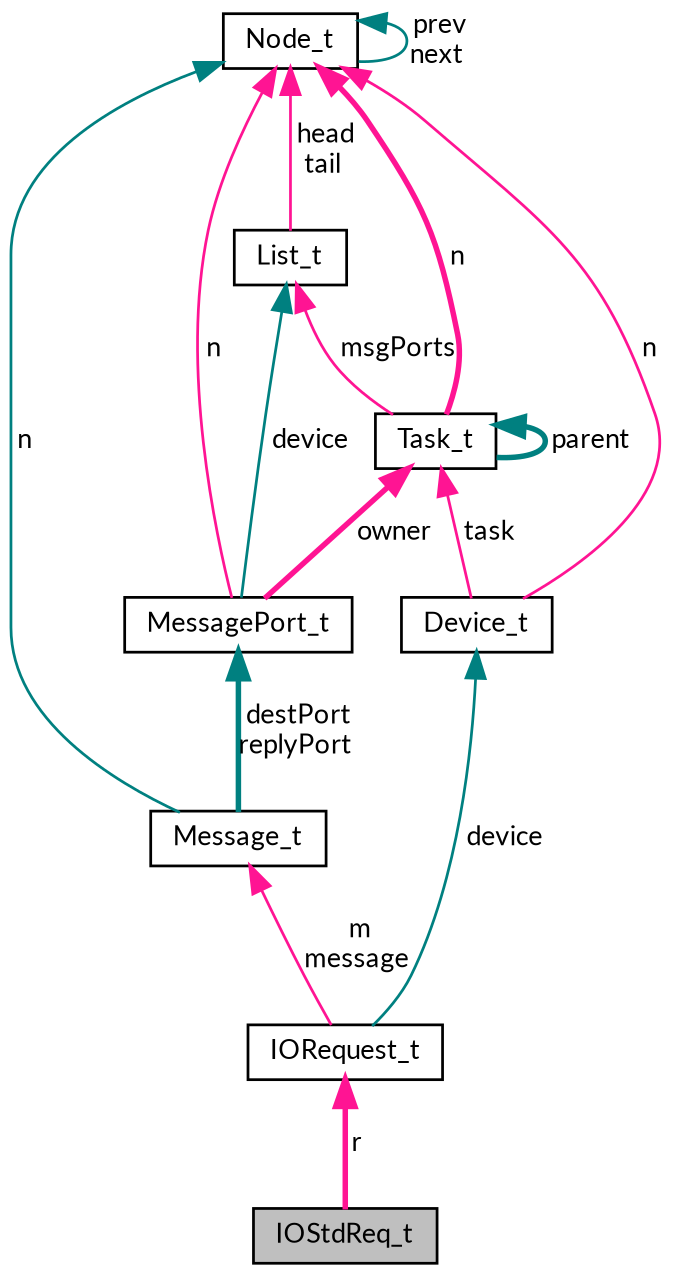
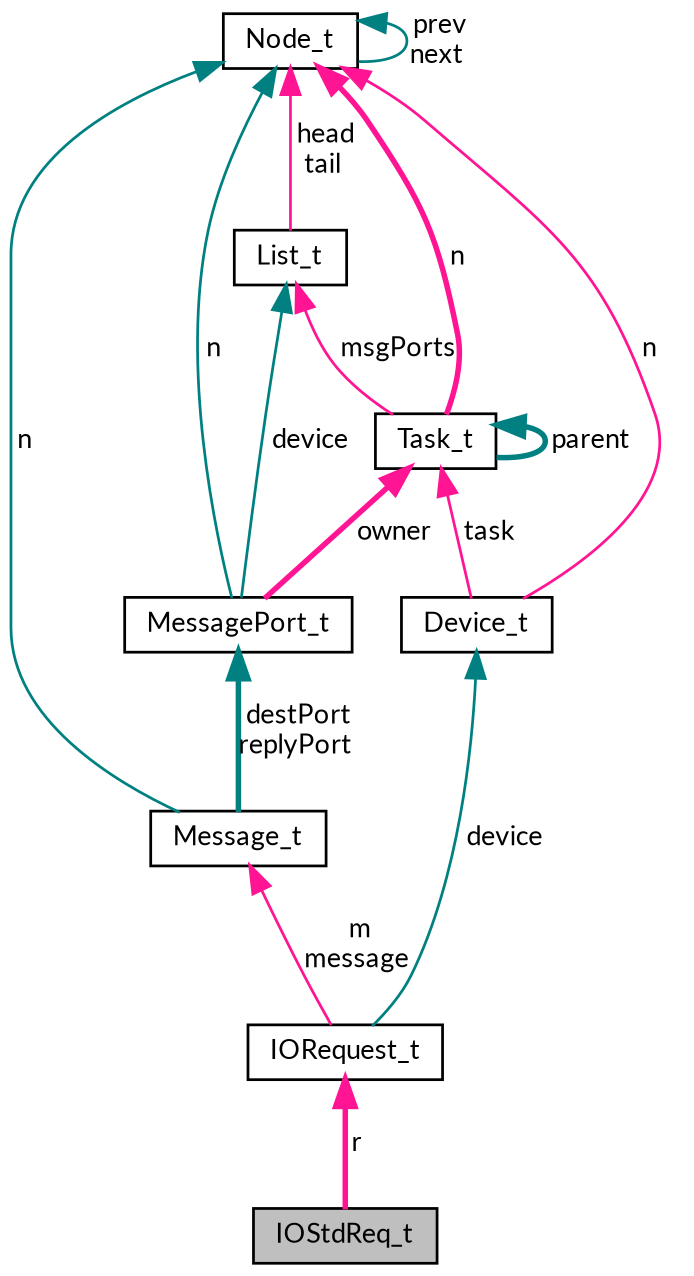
edge "MessagePort_t" -> "Node_t": color deeppink -> teal
